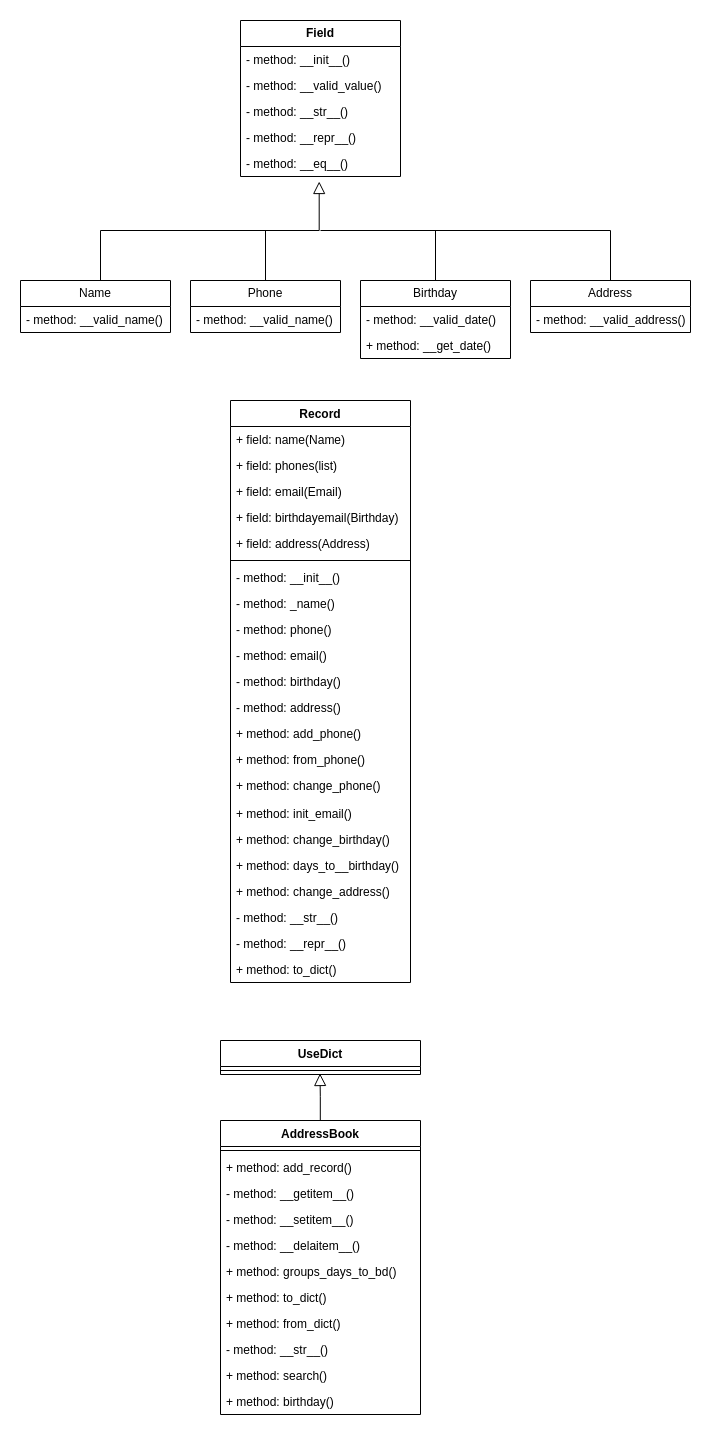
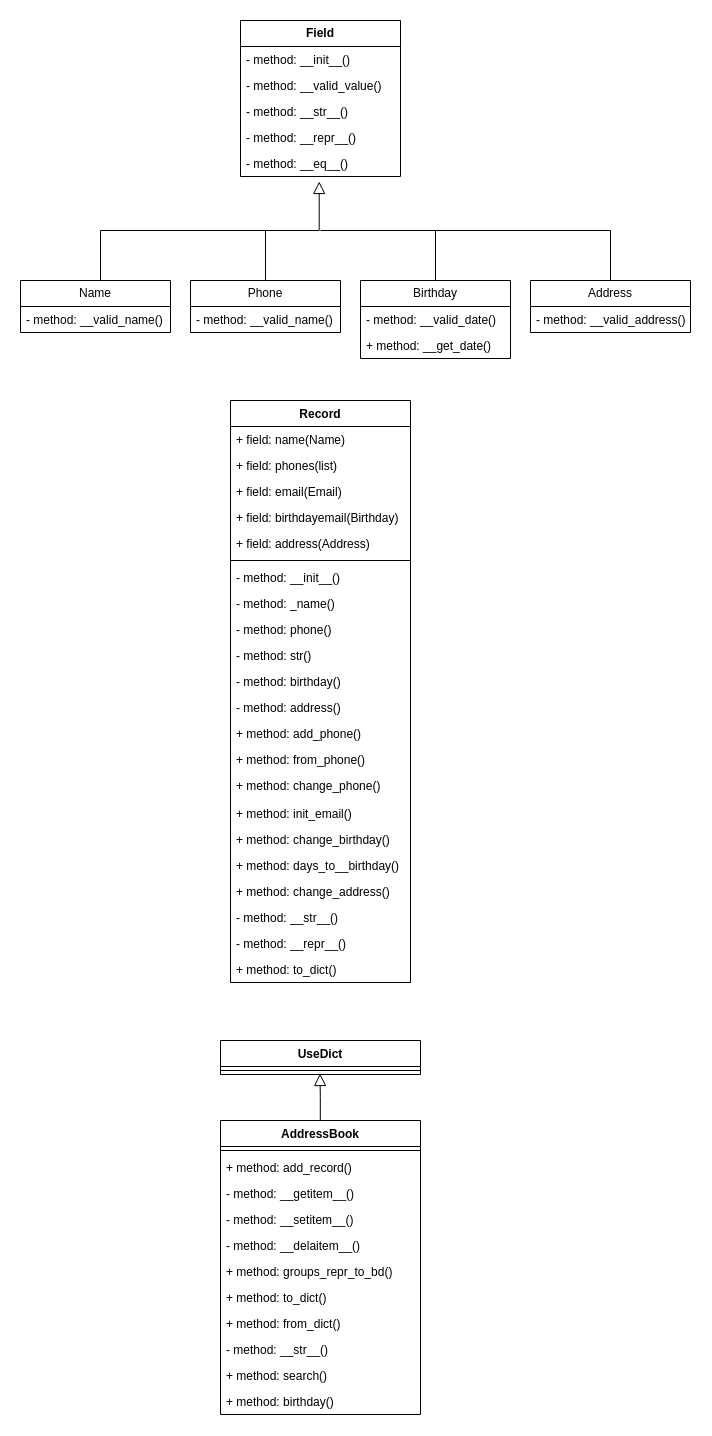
node "- method: email()": label "- method: email()" -> "- method: str()"
node "+ method: groups_days_to_bd()": label "+ method: groups_days_to_bd()" -> "+ method: groups_repr_to_bd()"
